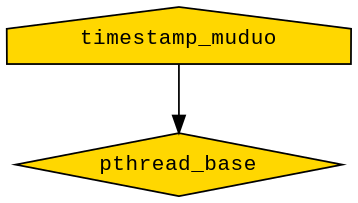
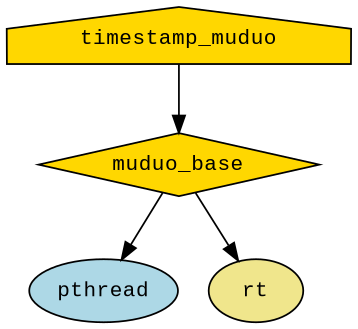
node "pthread_base": label "pthread_base" -> "muduo_base"
node "pthread": added
node "rt": added
